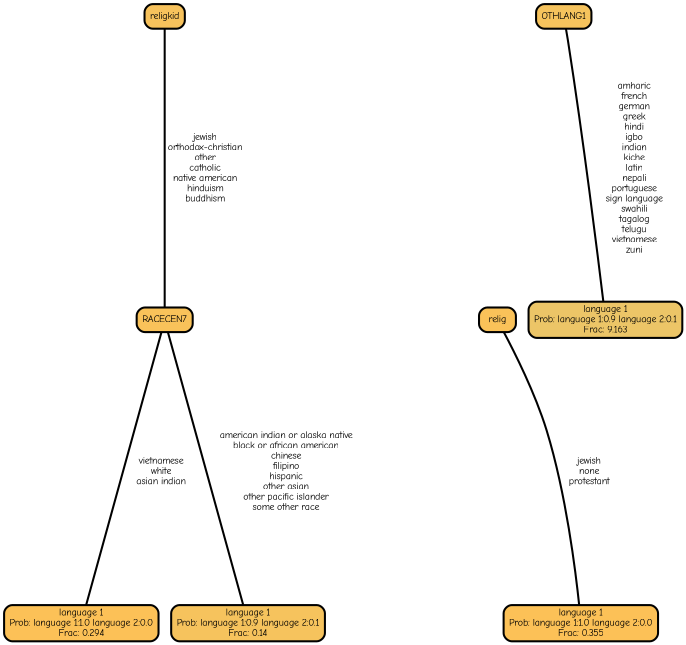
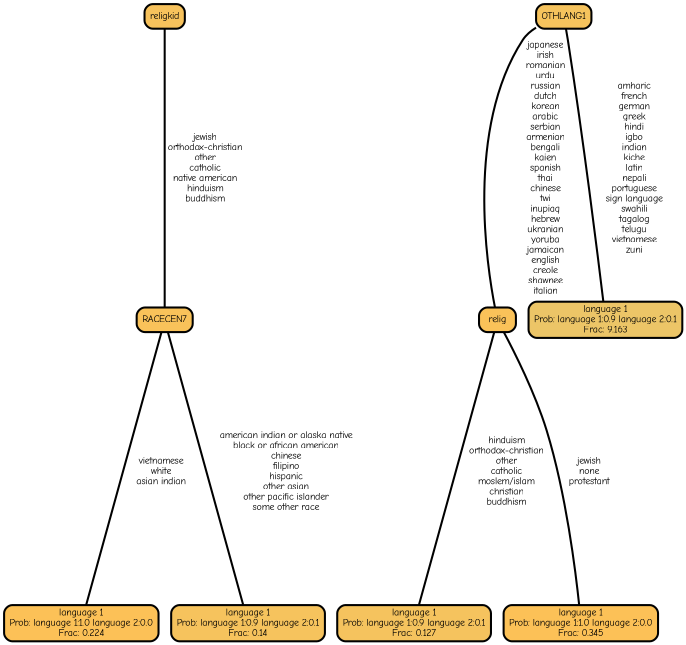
edge "OTHLANG1" -- "relig": added, label "japanese irish romanian urdu russian dutch korean arabic serbian armenian bengali kaien spanish thai chinese twi inupiaq hebrew ukranian yoruba jamaican english creole shawnee italian"
node "language 1 Prob: language 1:1.0 language 2:0.0 Frac: 0.294": label "language 1 Prob: language 1:1.0 language 2:0.0 Frac: 0.294" -> "language 1 Prob: language 1:1.0 language 2:0.0 Frac: 0.224"
node "language 1 Prob: language 1:0.9 language 2:0.1 Frac: 0.127": added
node "language 1 Prob: language 1:1.0 language 2:0.0 Frac: 0.355": label "language 1 Prob: language 1:1.0 language 2:0.0 Frac: 0.355" -> "language 1 Prob: language 1:1.0 language 2:0.0 Frac: 0.345"
